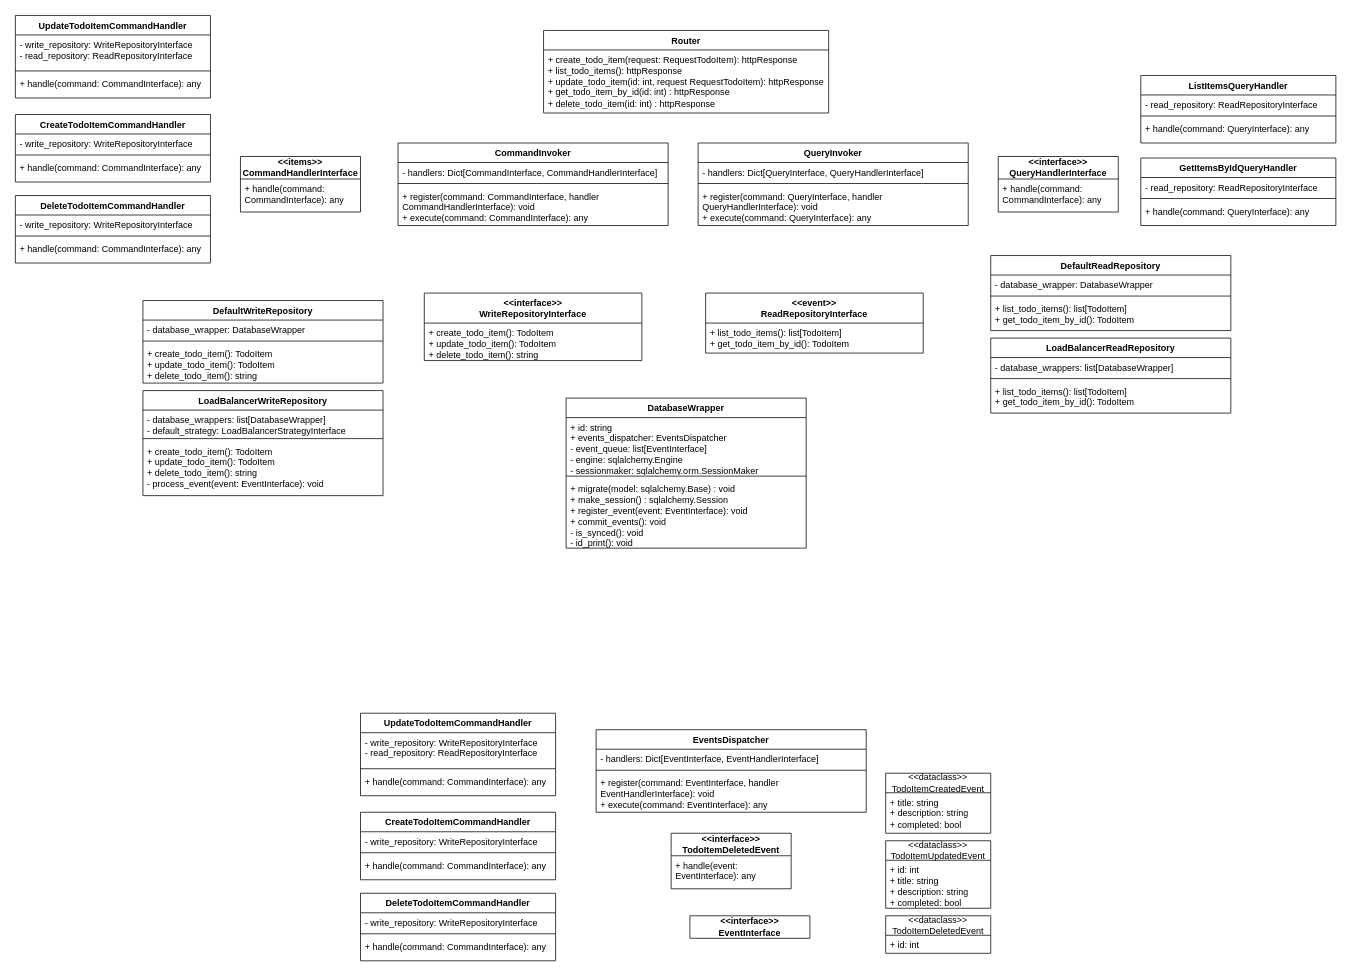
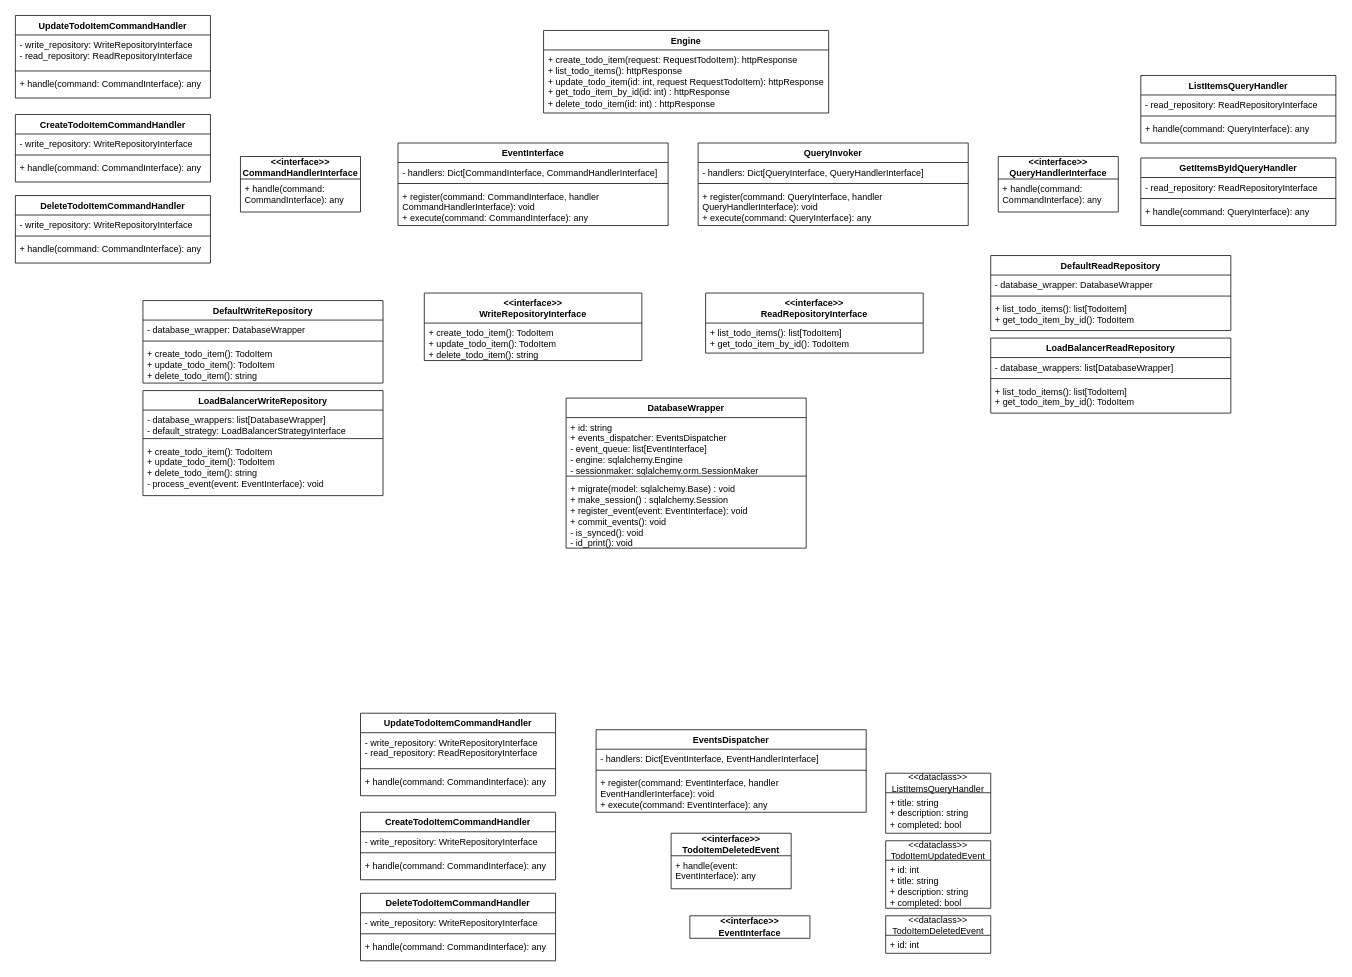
node "Router": label "Router" -> "Engine"
node "CommandInvoker": label "CommandInvoker" -> "EventInterface"
node "<<items>> CommandHandlerInterface": label "<<items>> CommandHandlerInterface" -> "<<interface>> CommandHandlerInterface"
node "<<event>> ReadRepositoryInterface": label "<<event>> ReadRepositoryInterface" -> "<<interface>> ReadRepositoryInterface"
node "<<dataclass>> TodoItemCreatedEvent": label "<<dataclass>> TodoItemCreatedEvent" -> "<<dataclass>> ListItemsQueryHandler"
